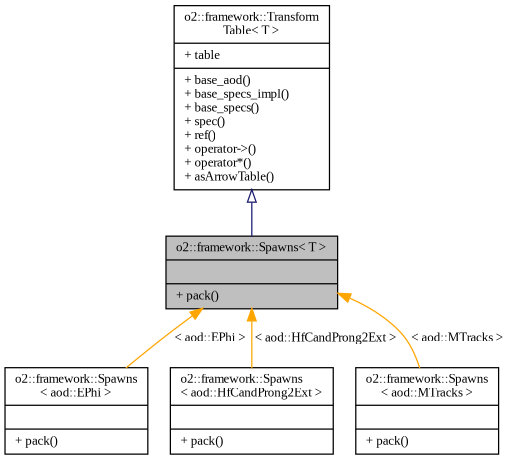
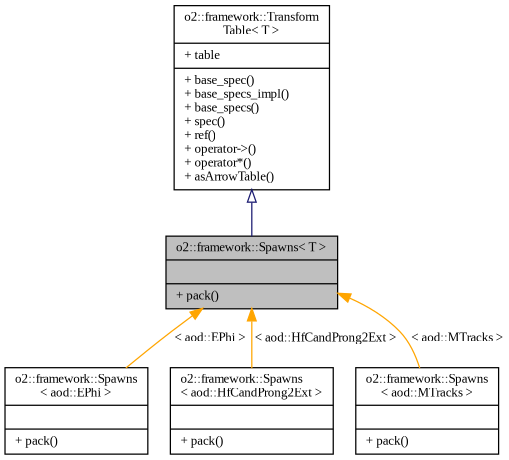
node "o2::framework::Transform": text "+ base_aod()" -> "+ base_spec()"
